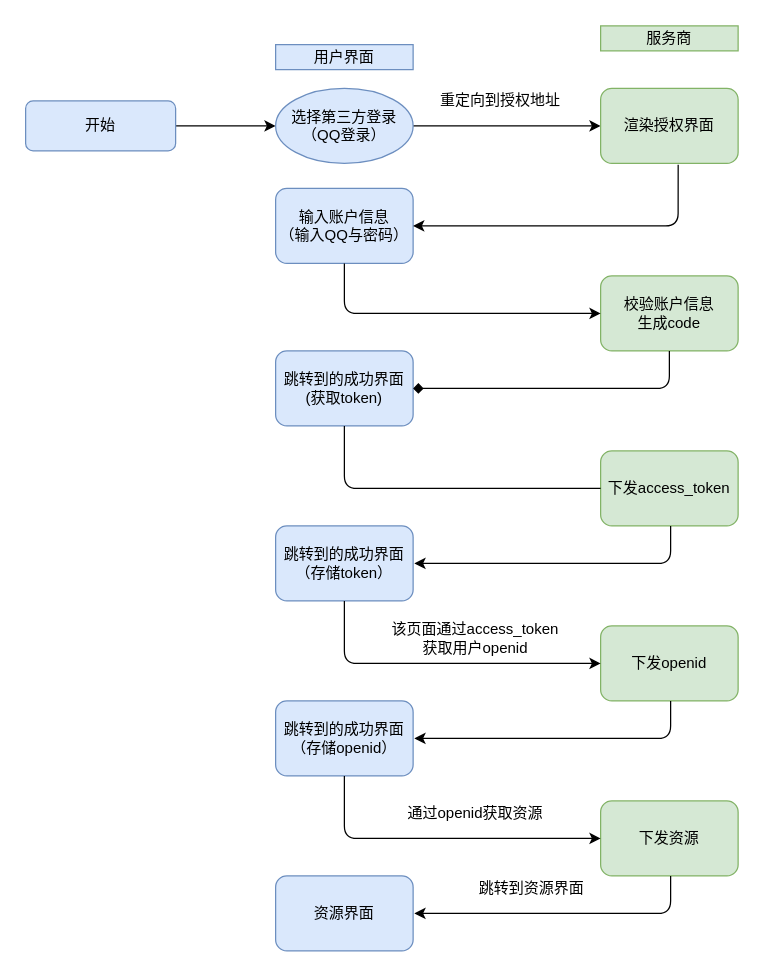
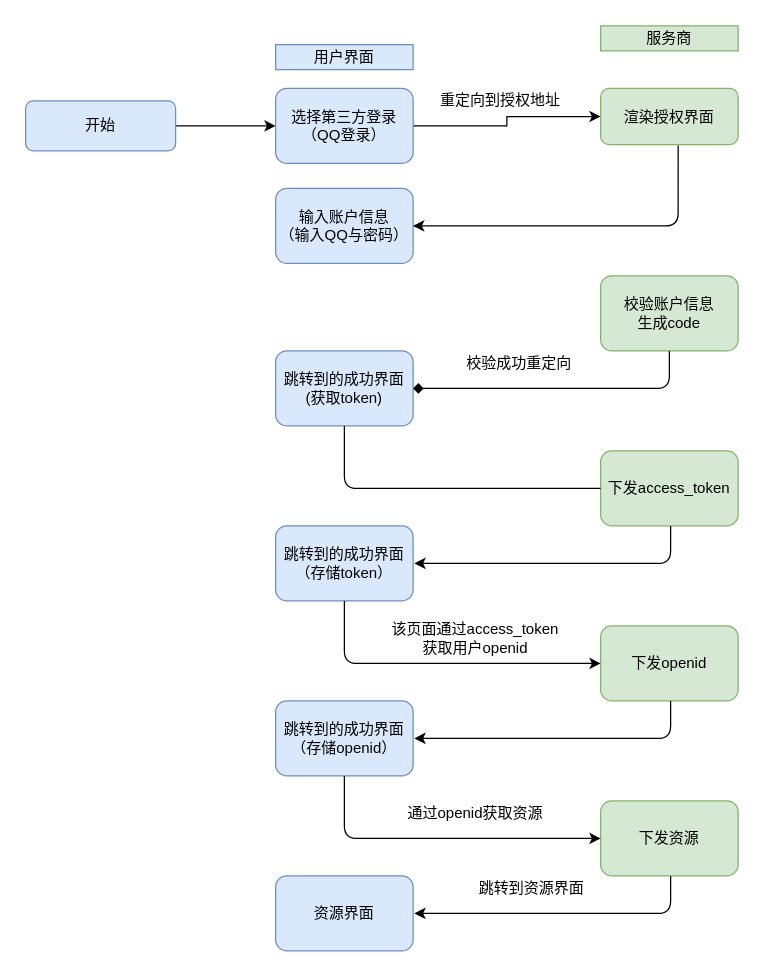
node "选择第三方登录 （QQ登录）": shape ellipse -> rounded rectangle
node "渲染授权界面": size 138x75 -> 138x56
edge "输入账户信息 （输入QQ与密码）" -> "校验账户信息 生成code": removed
node "校验成功重定向": added
